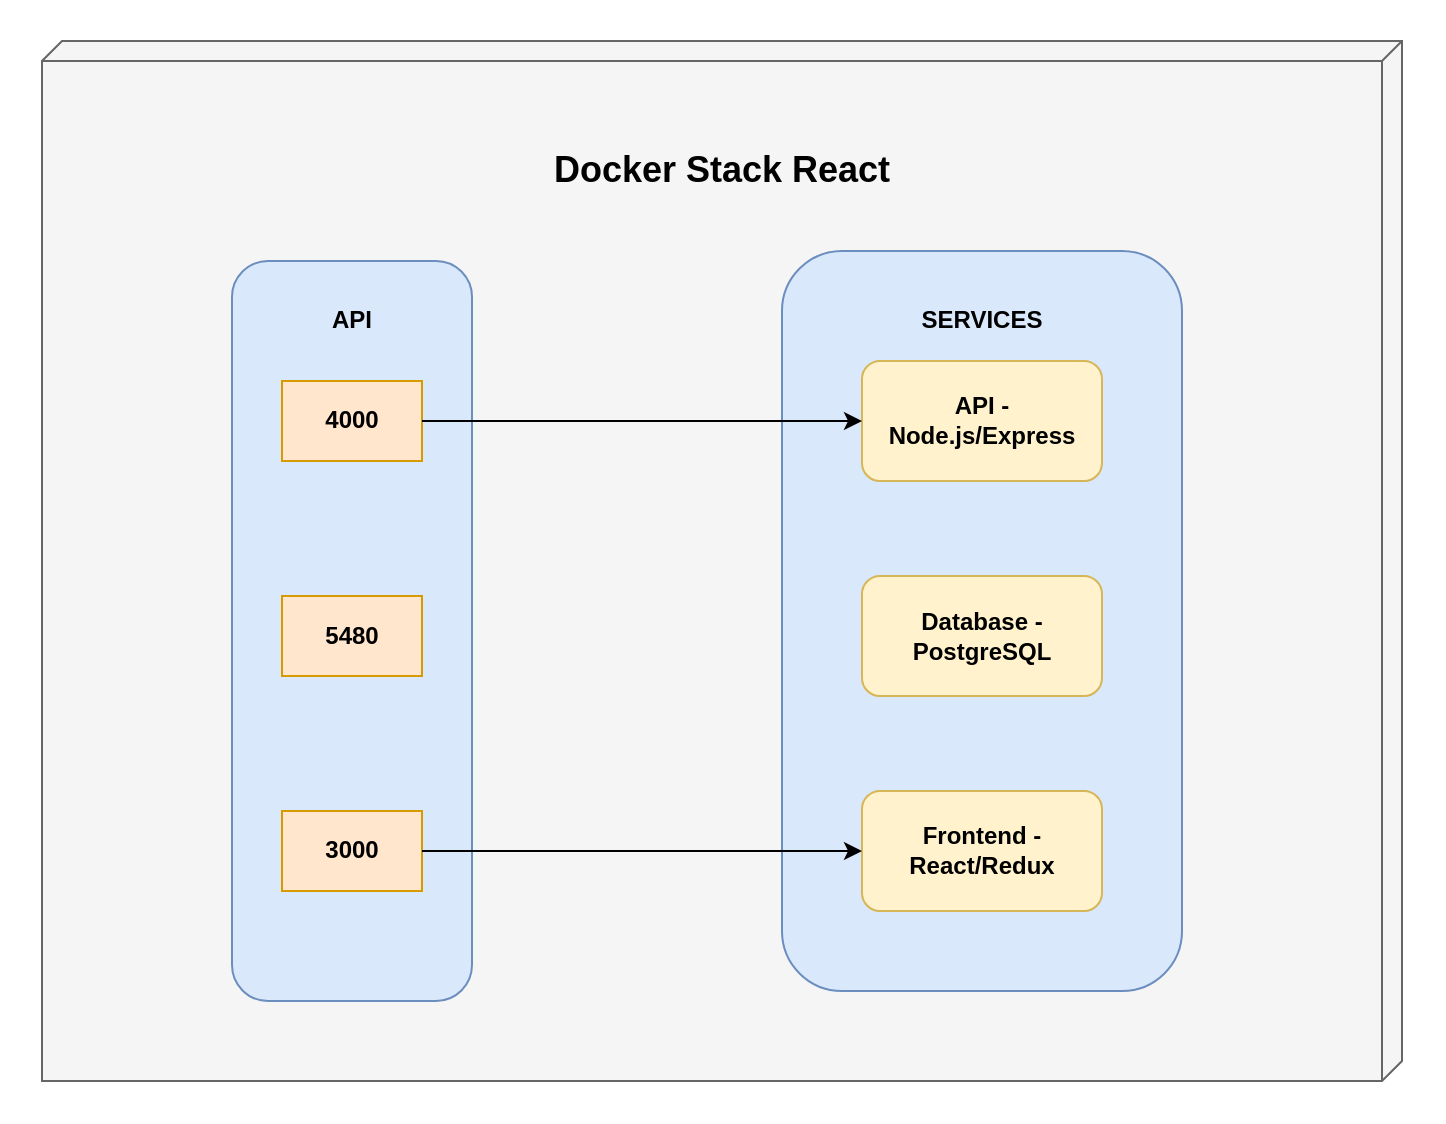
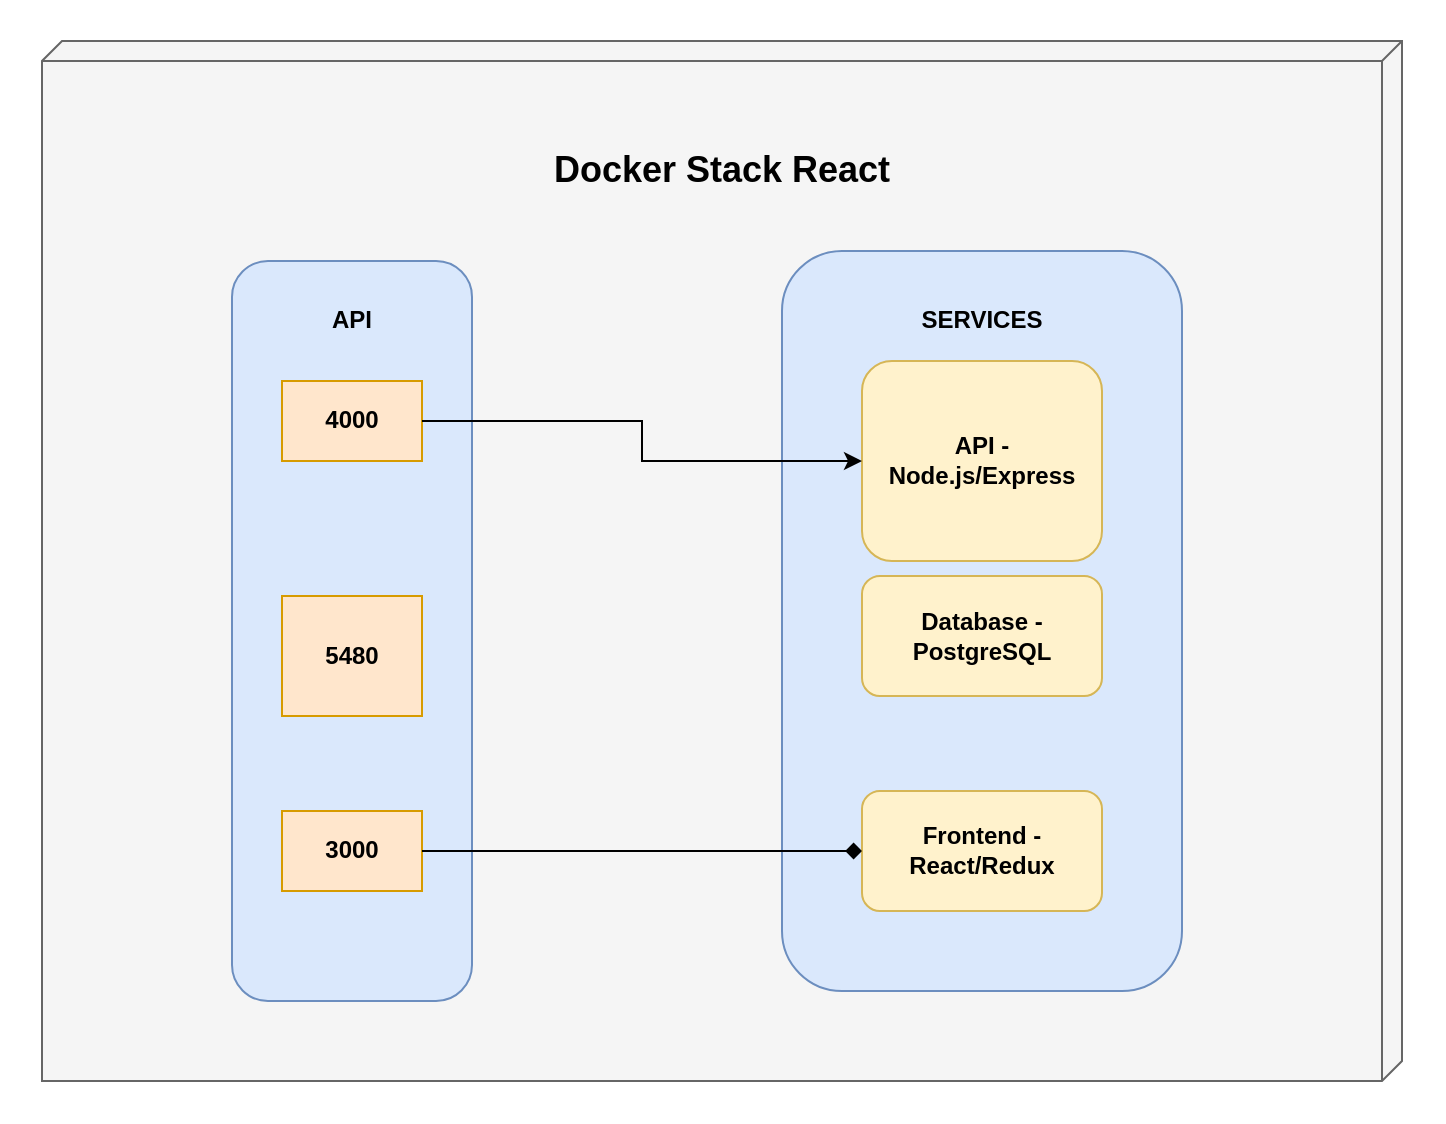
node "API - Node.js/Express": size 240x120 -> 240x200
node "5480": size 140x80 -> 140x120
edge "3000" -> "Frontend - React/Redux": arrowhead classic -> diamond
